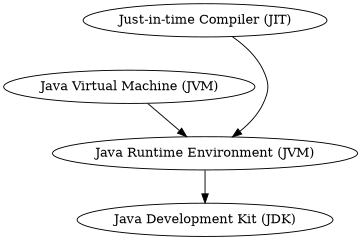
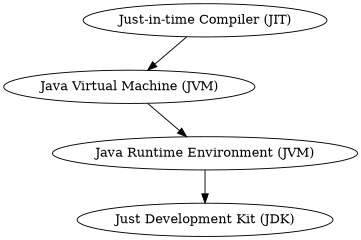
edge "Just-in-time Compiler (JIT)" -> "Java Runtime Environment (JVM)": now "Just-in-time Compiler (JIT)" -> "Java Virtual Machine (JVM)"
node "Java Development Kit (JDK)": label "Java Development Kit (JDK)" -> "Just Development Kit (JDK)"
